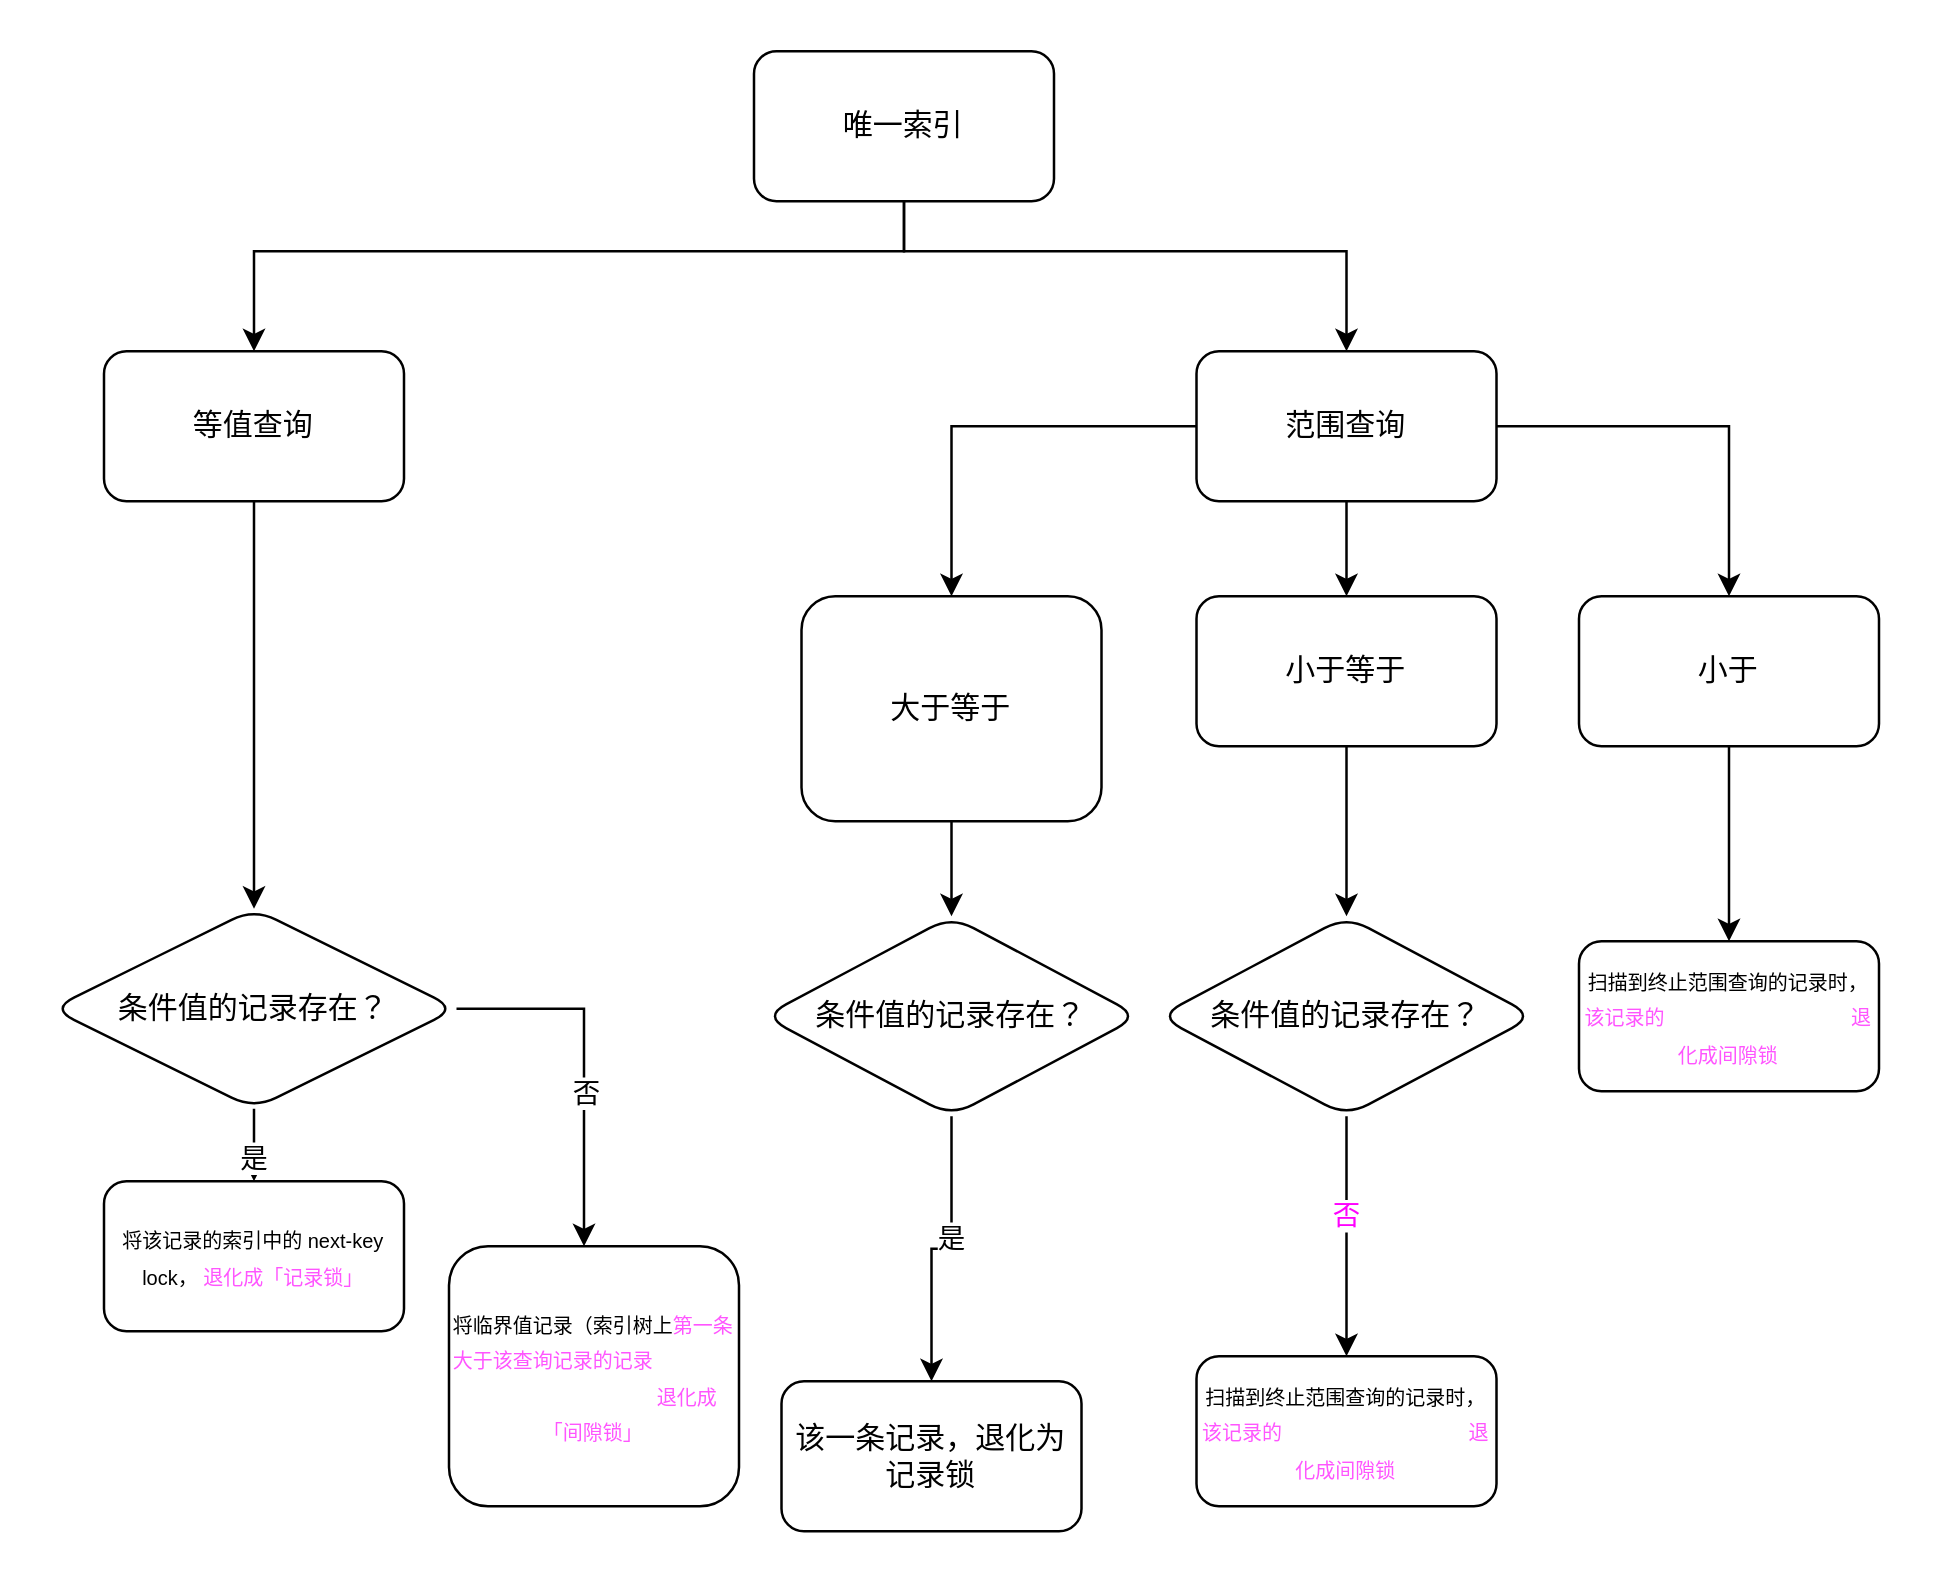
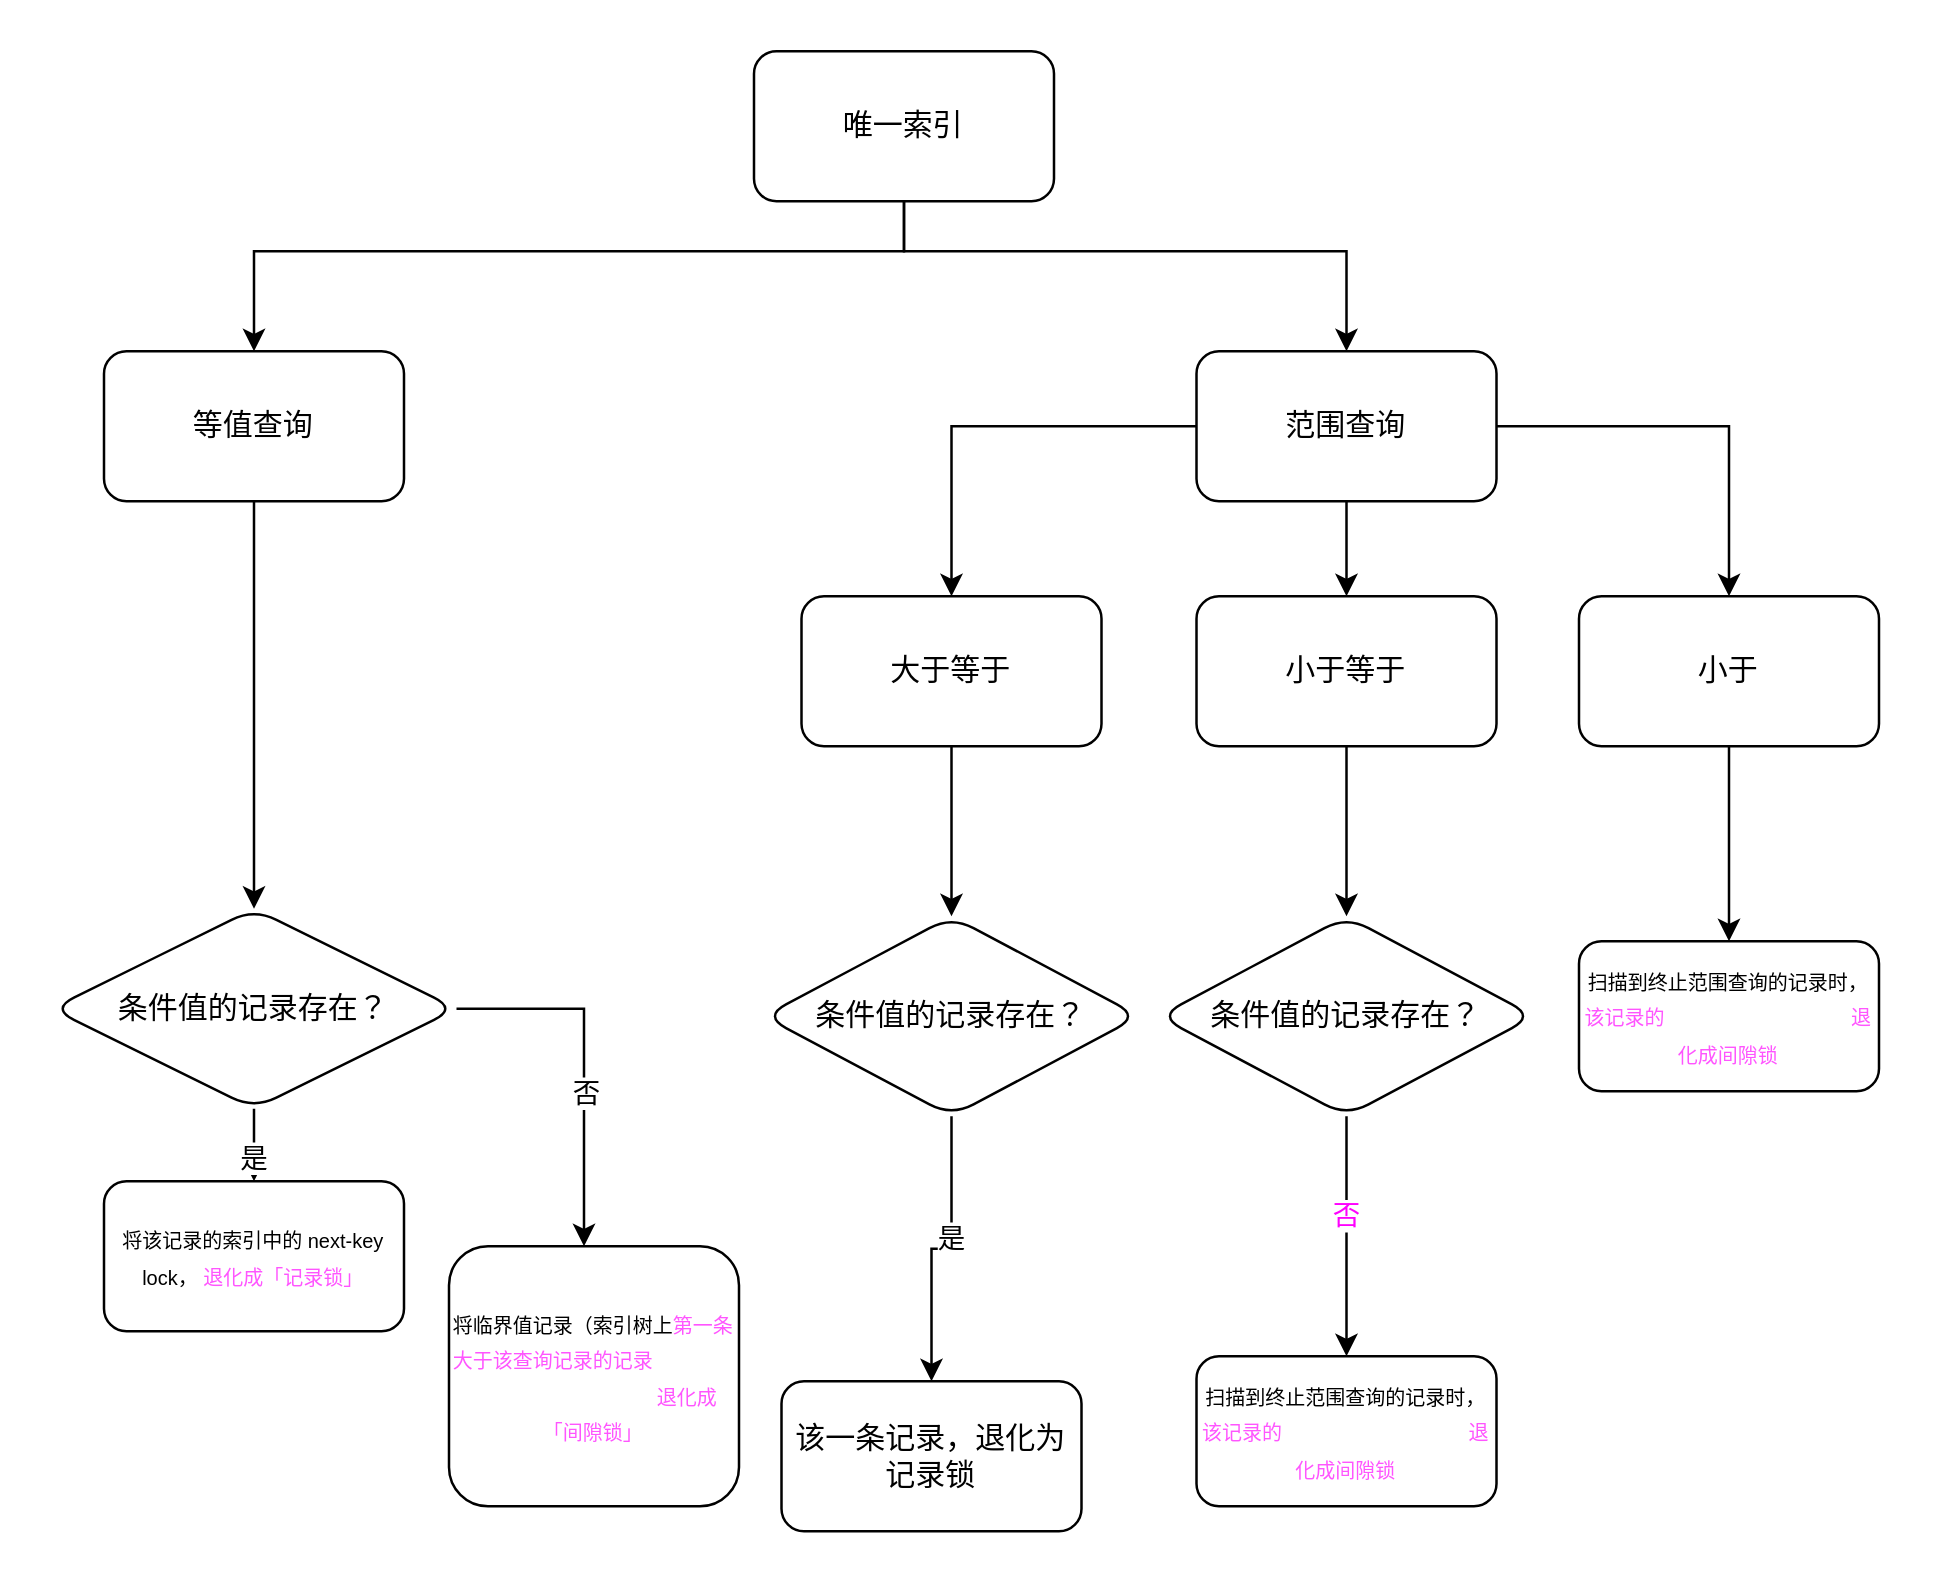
node "大于等于": size 300x225 -> 300x150
